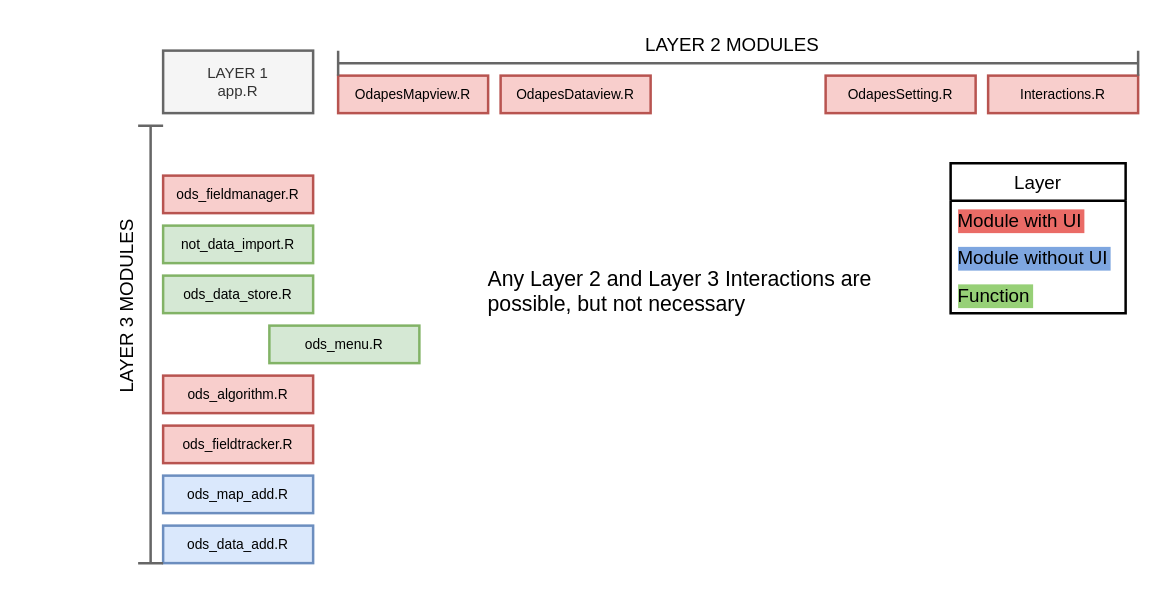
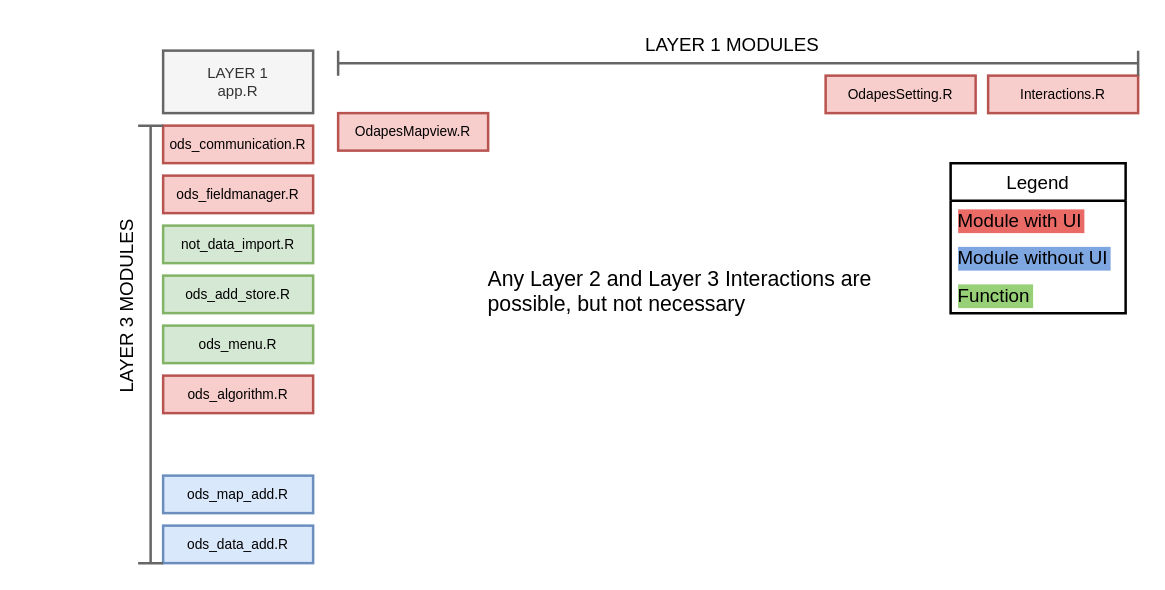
node "LAYER 2 MODULES": label "LAYER 2 MODULES" -> "LAYER 1 MODULES"
node "OdapesMapview.R": moved (413, 94) -> (413, 132)
node "OdapesDataview.R": removed
node "ods_communication.R": added
node "Layer": label "Layer" -> "Legend"
node "ods_data_store.R": label "ods_data_store.R" -> "ods_add_store.R"
node "ods_menu.R": moved (344, 344) -> (238, 344)
node "ods_fieldtracker.R": removed
